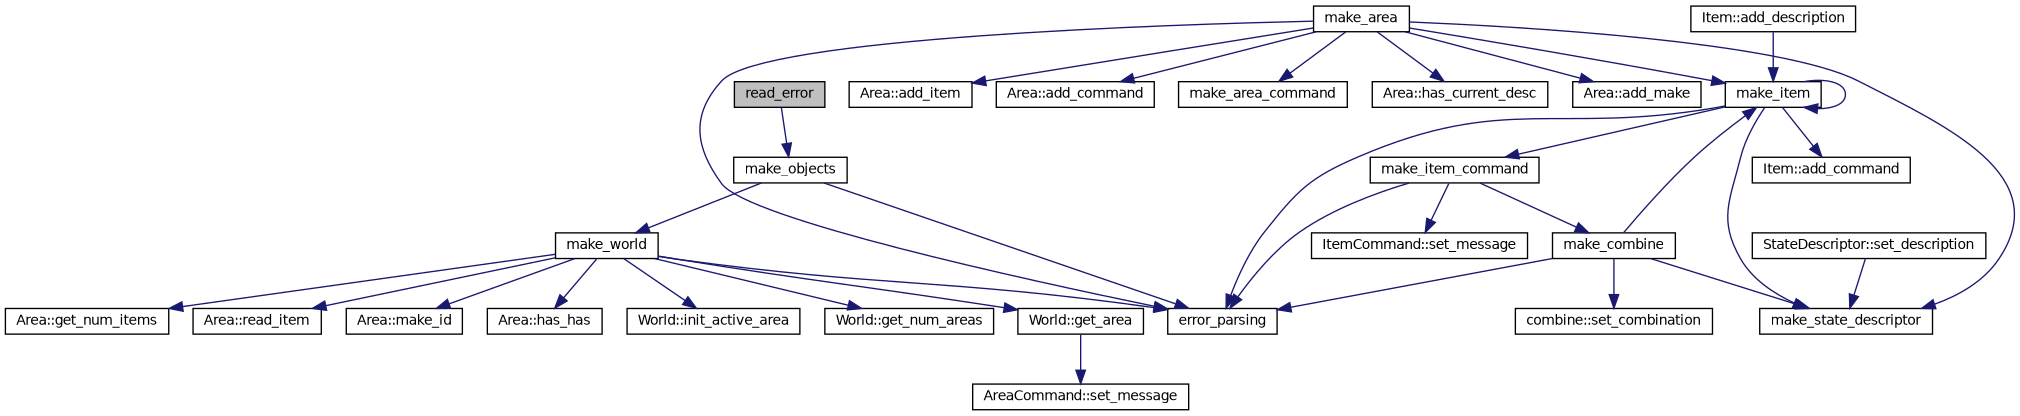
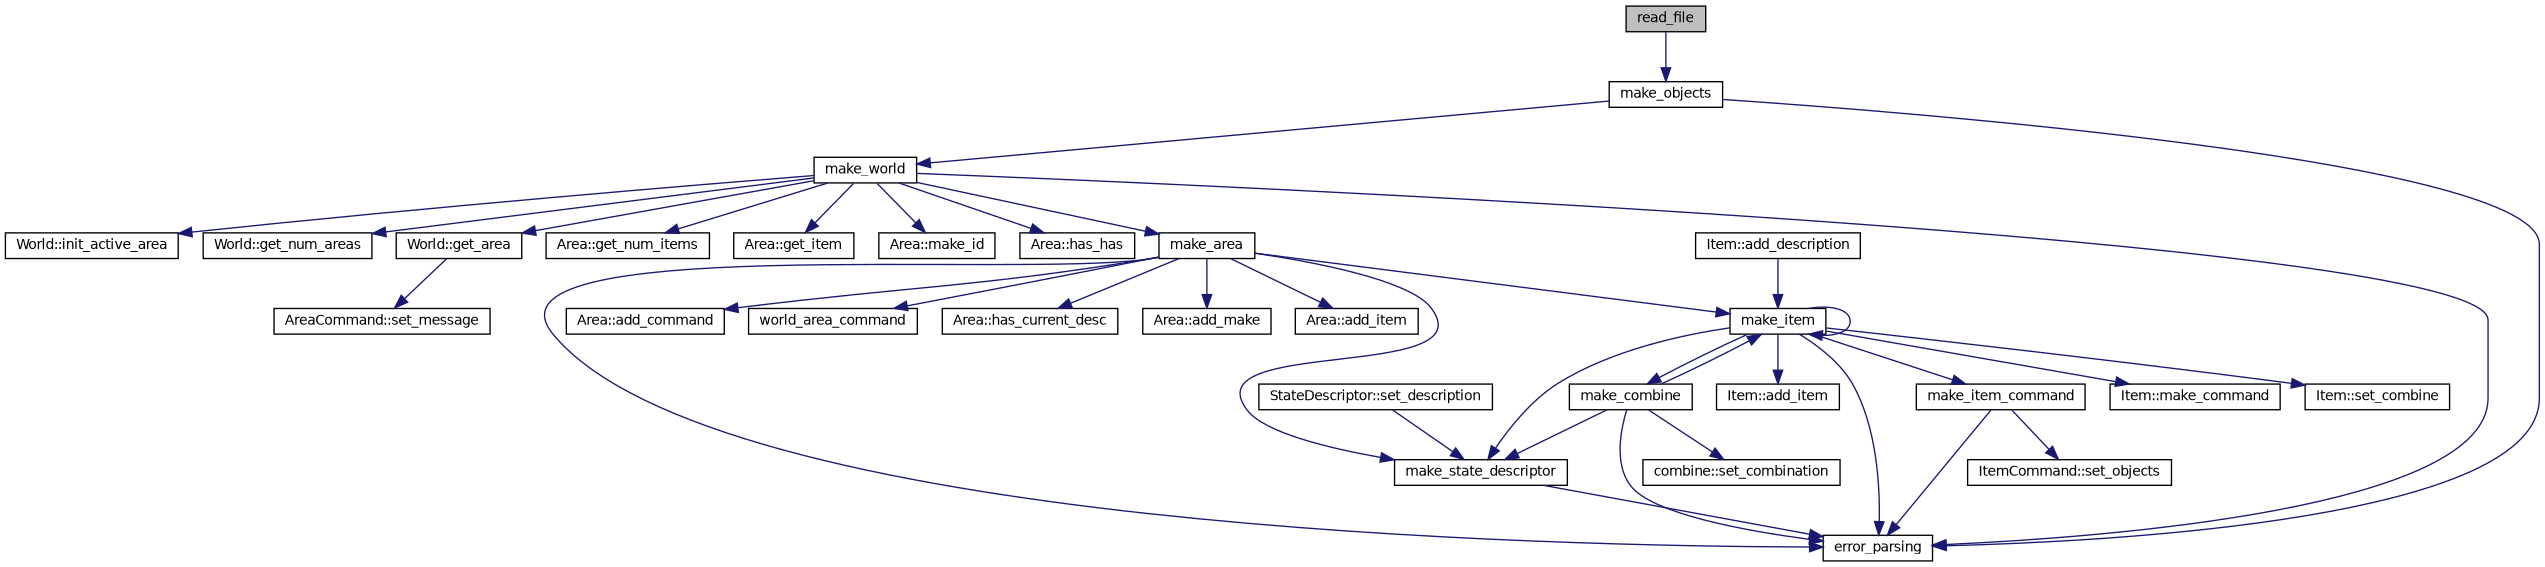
node "read_error": label "read_error" -> "read_file"
node "make_area_command": label "make_area_command" -> "world_area_command"
node "Item::add_command": label "Item::add_command" -> "Item::make_command"
edge "make_item_command" -> "make_combine": now "make_item" -> "make_combine"
edge "make_world" -> "make_area": added
node "ItemCommand::set_message": label "ItemCommand::set_message" -> "ItemCommand::set_objects"
node "Area::read_item": label "Area::read_item" -> "Area::get_item"
node "Item::add_item": added
node "Item::set_combine": added
edge "make_state_descriptor" -> "error_parsing": added
